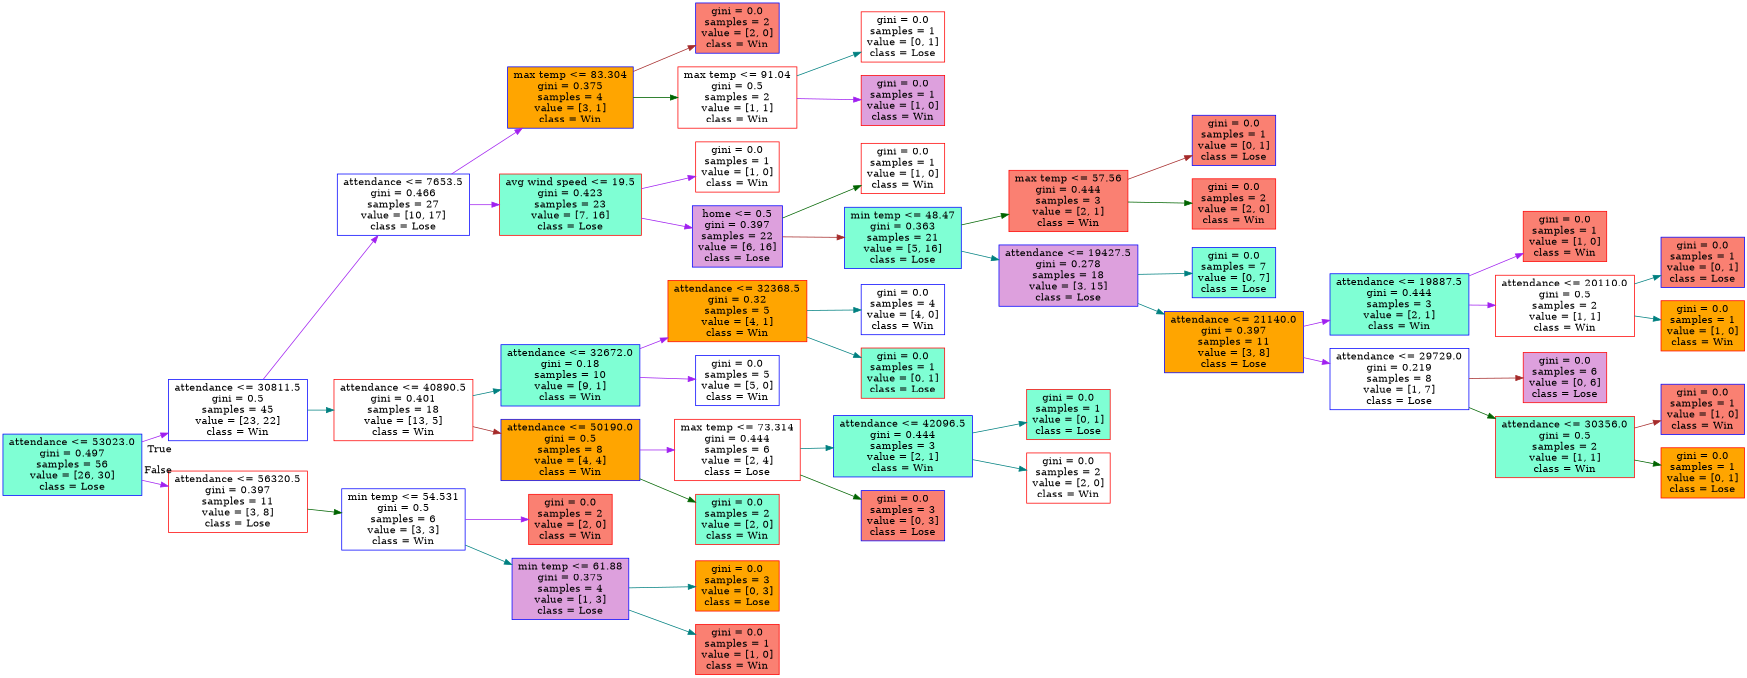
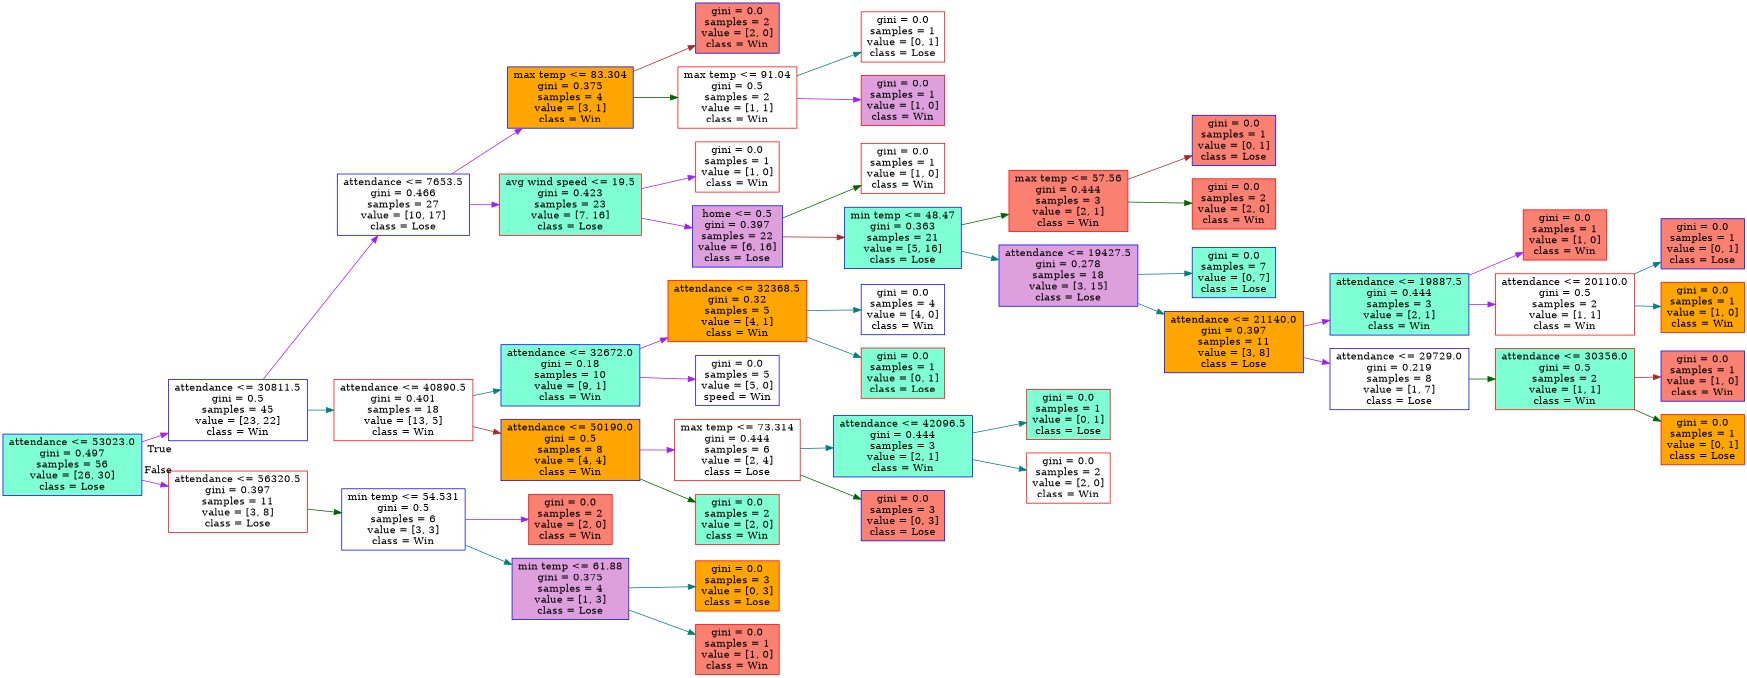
node "gini = 0.0 samples = 6 value = [0, 6] class = Lose": removed
node "gini = 0.0 samples = 5 value = [5, 0] class = Win": label "gini = 0.0 samples = 5 value = [5, 0] class = Win" -> "gini = 0.0 samples = 5 value = [5, 0] speed = Win"
